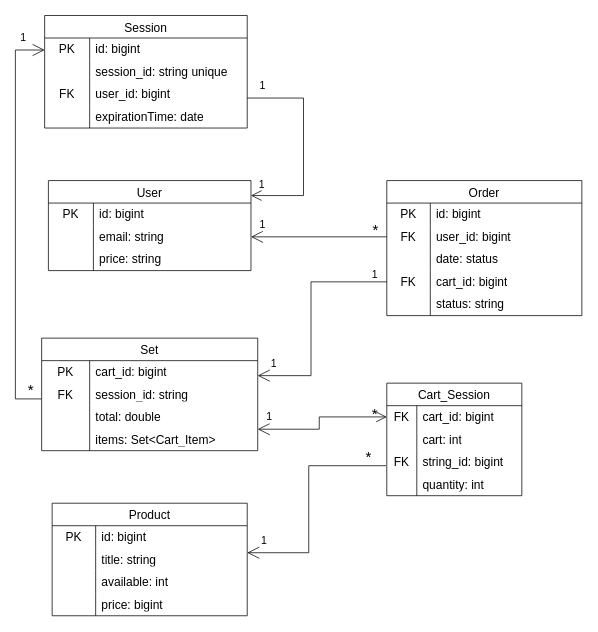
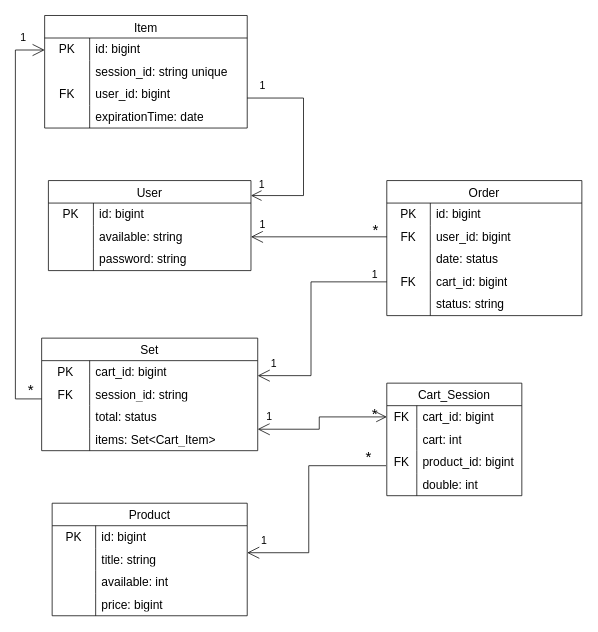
node "Session": label "Session" -> "Item"
node "email: string": label "email: string" -> "available: string"
node "price: string": label "price: string" -> "password: string"
node "total: double": label "total: double" -> "total: status"
node "string_id: bigint": label "string_id: bigint" -> "product_id: bigint"
node "quantity: int": label "quantity: int" -> "double: int"
